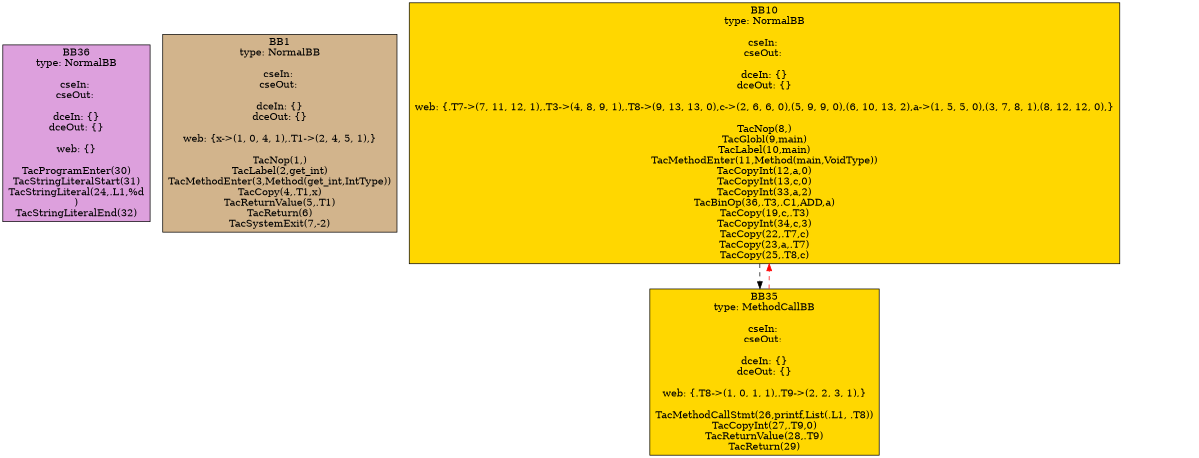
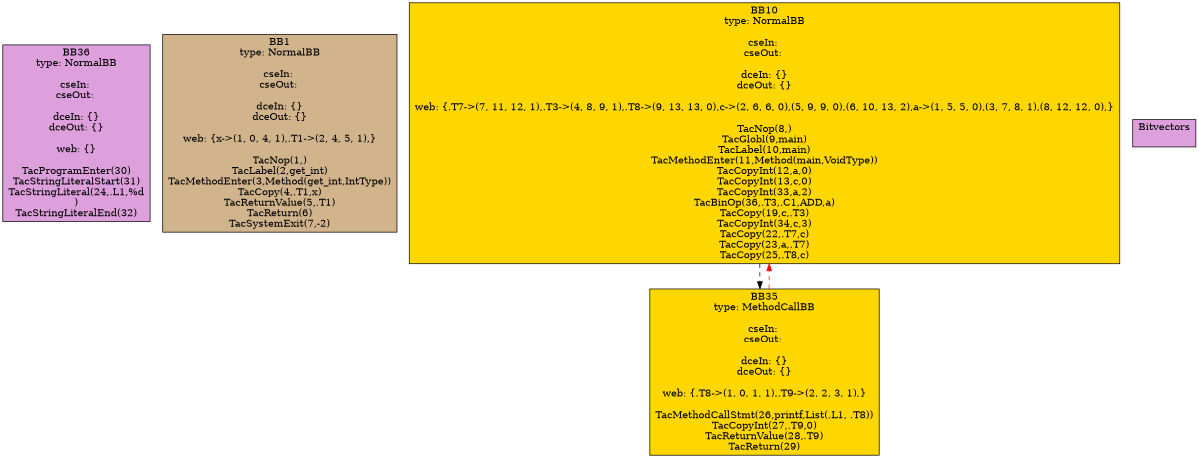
node "Bitvectors": added
